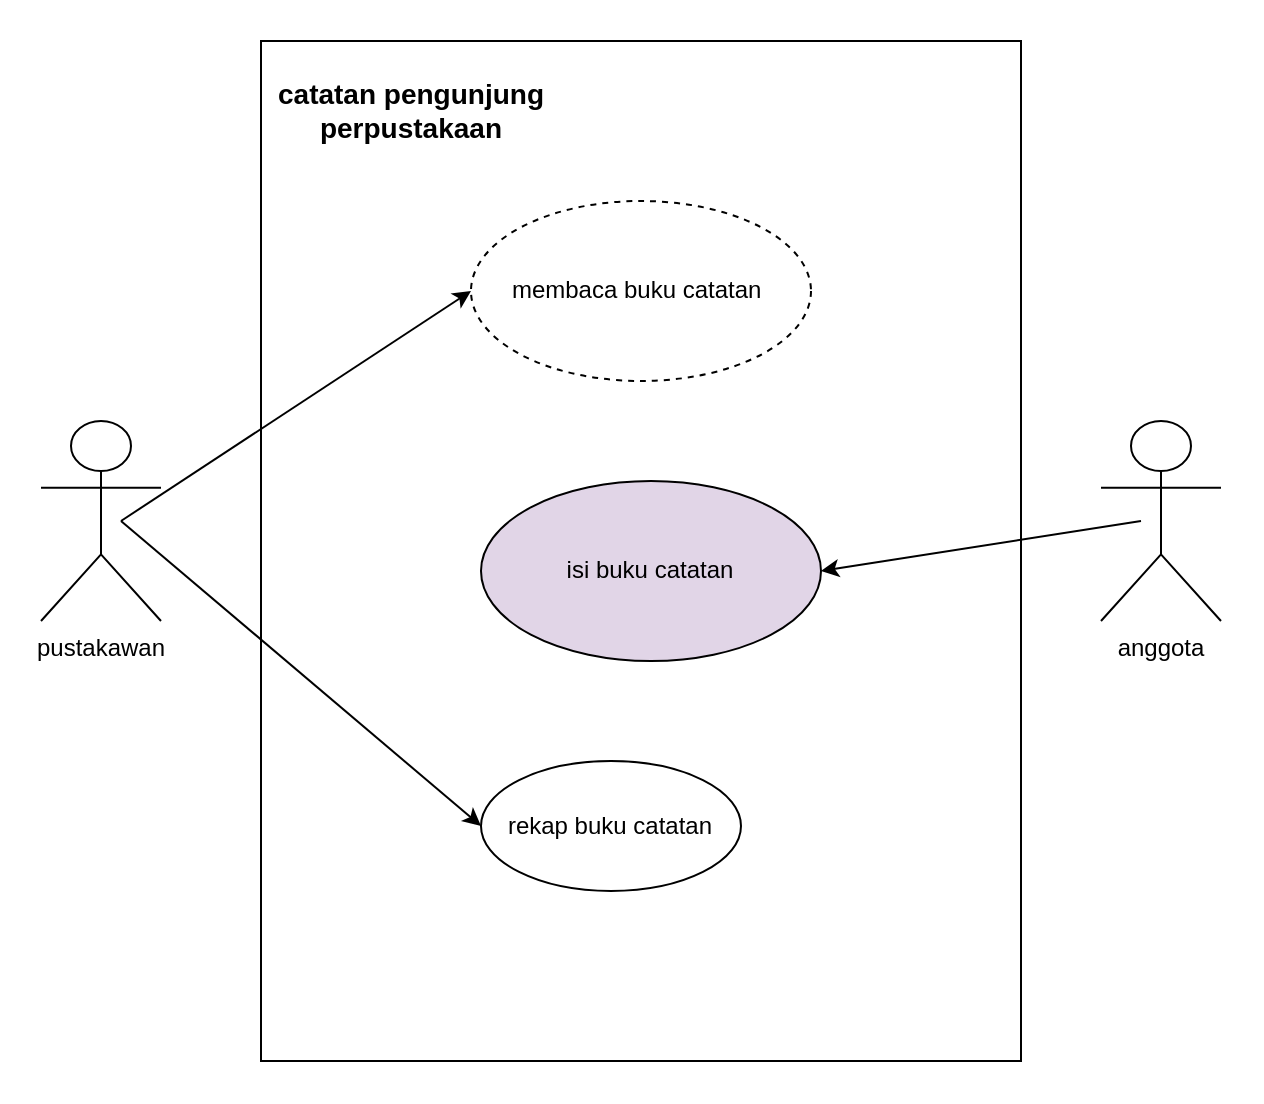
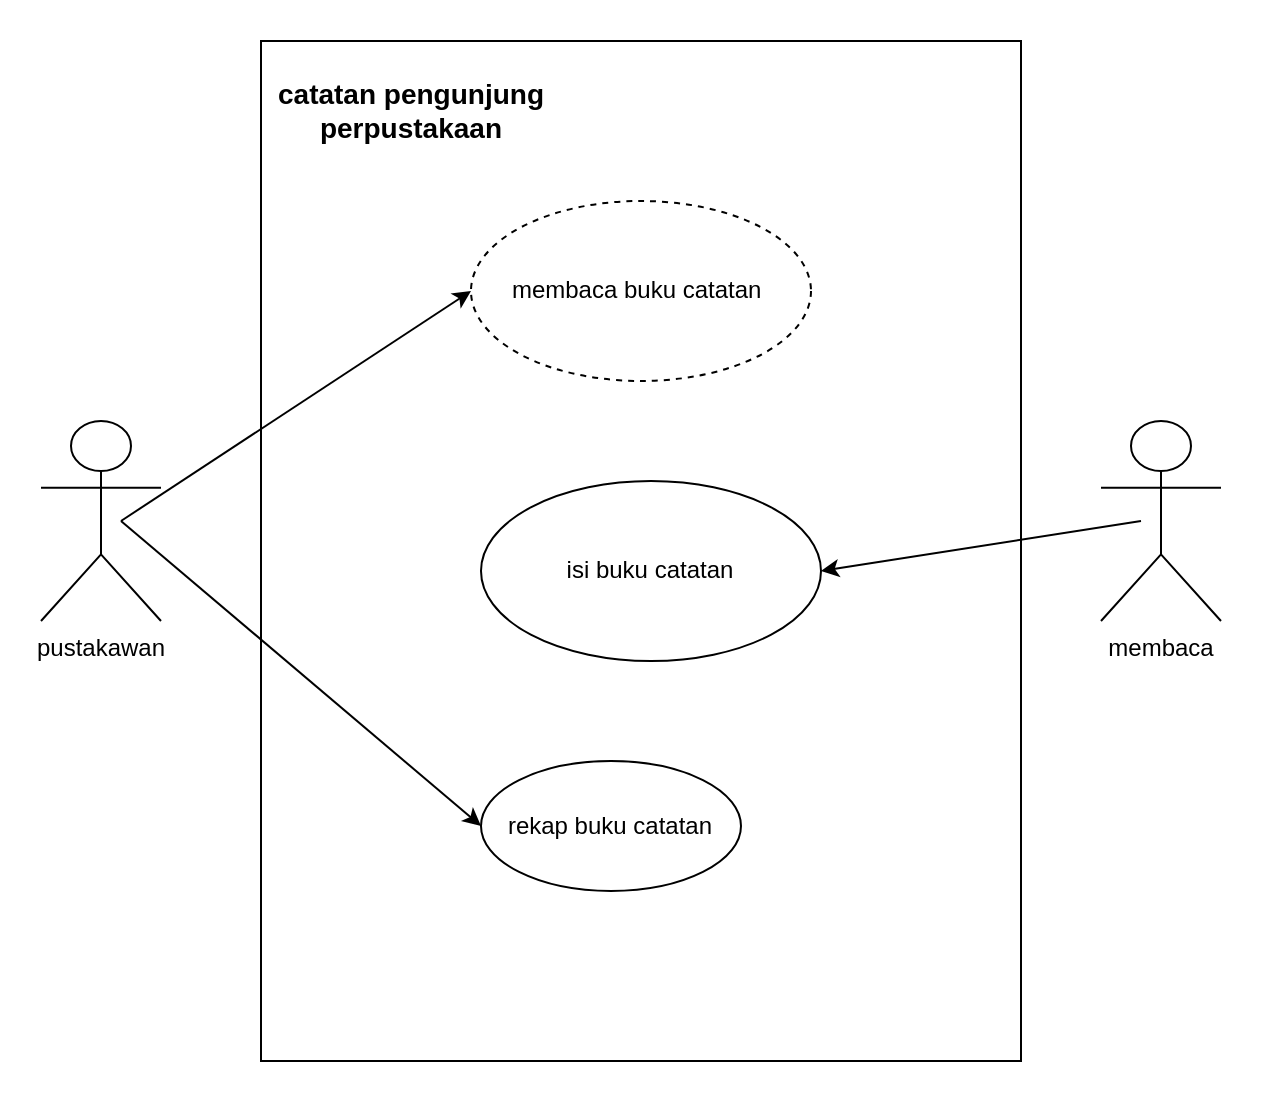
node "isi buku catatan": fillcolor #e1d5e7 -> #ffffff
node "anggota": label "anggota" -> "membaca"
